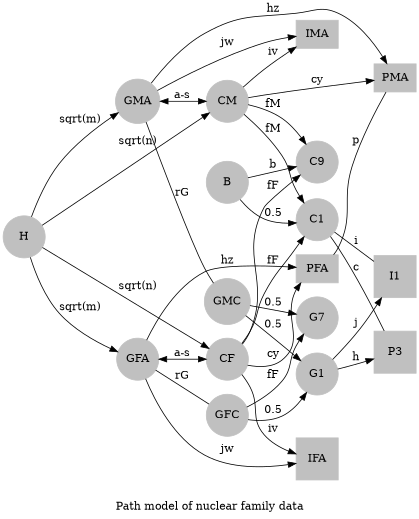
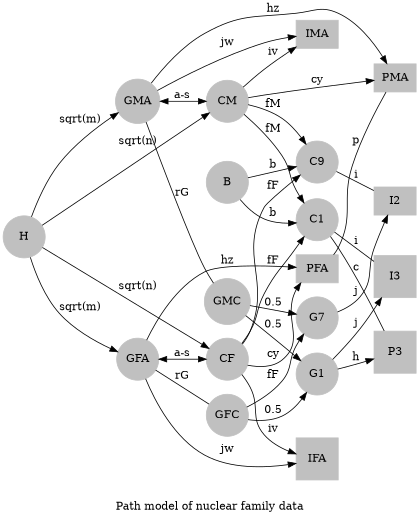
node "I2": added
edge "B" -> "C1": label "0.5" -> "b"
node "I1": label "I1" -> "I3"
